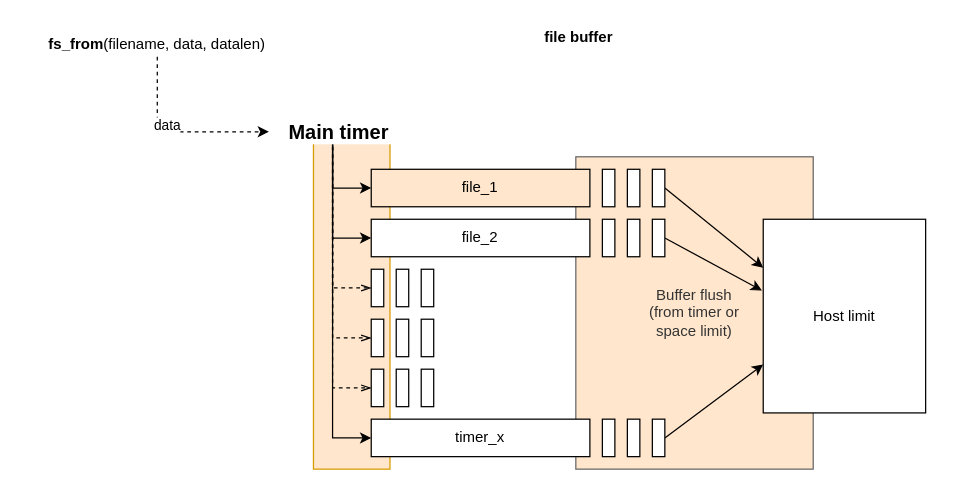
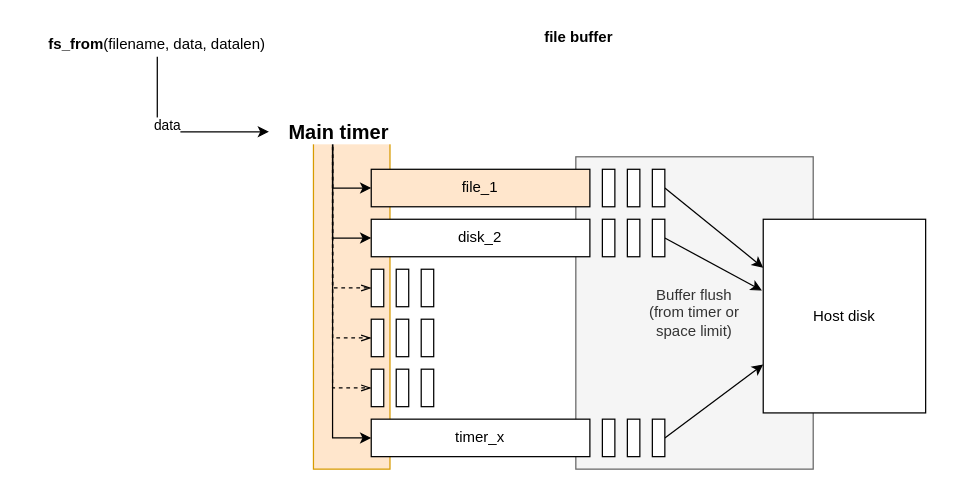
edge "fs_from(filename, data, datalen)" -> "Main timer": style dashed -> solid
node "file_2": label "file_2" -> "disk_2"
node "Buffer flush (from timer or space limit)": fillcolor #ffe6cc -> #f5f5f5
node "Host limit": label "Host limit" -> "Host disk"
